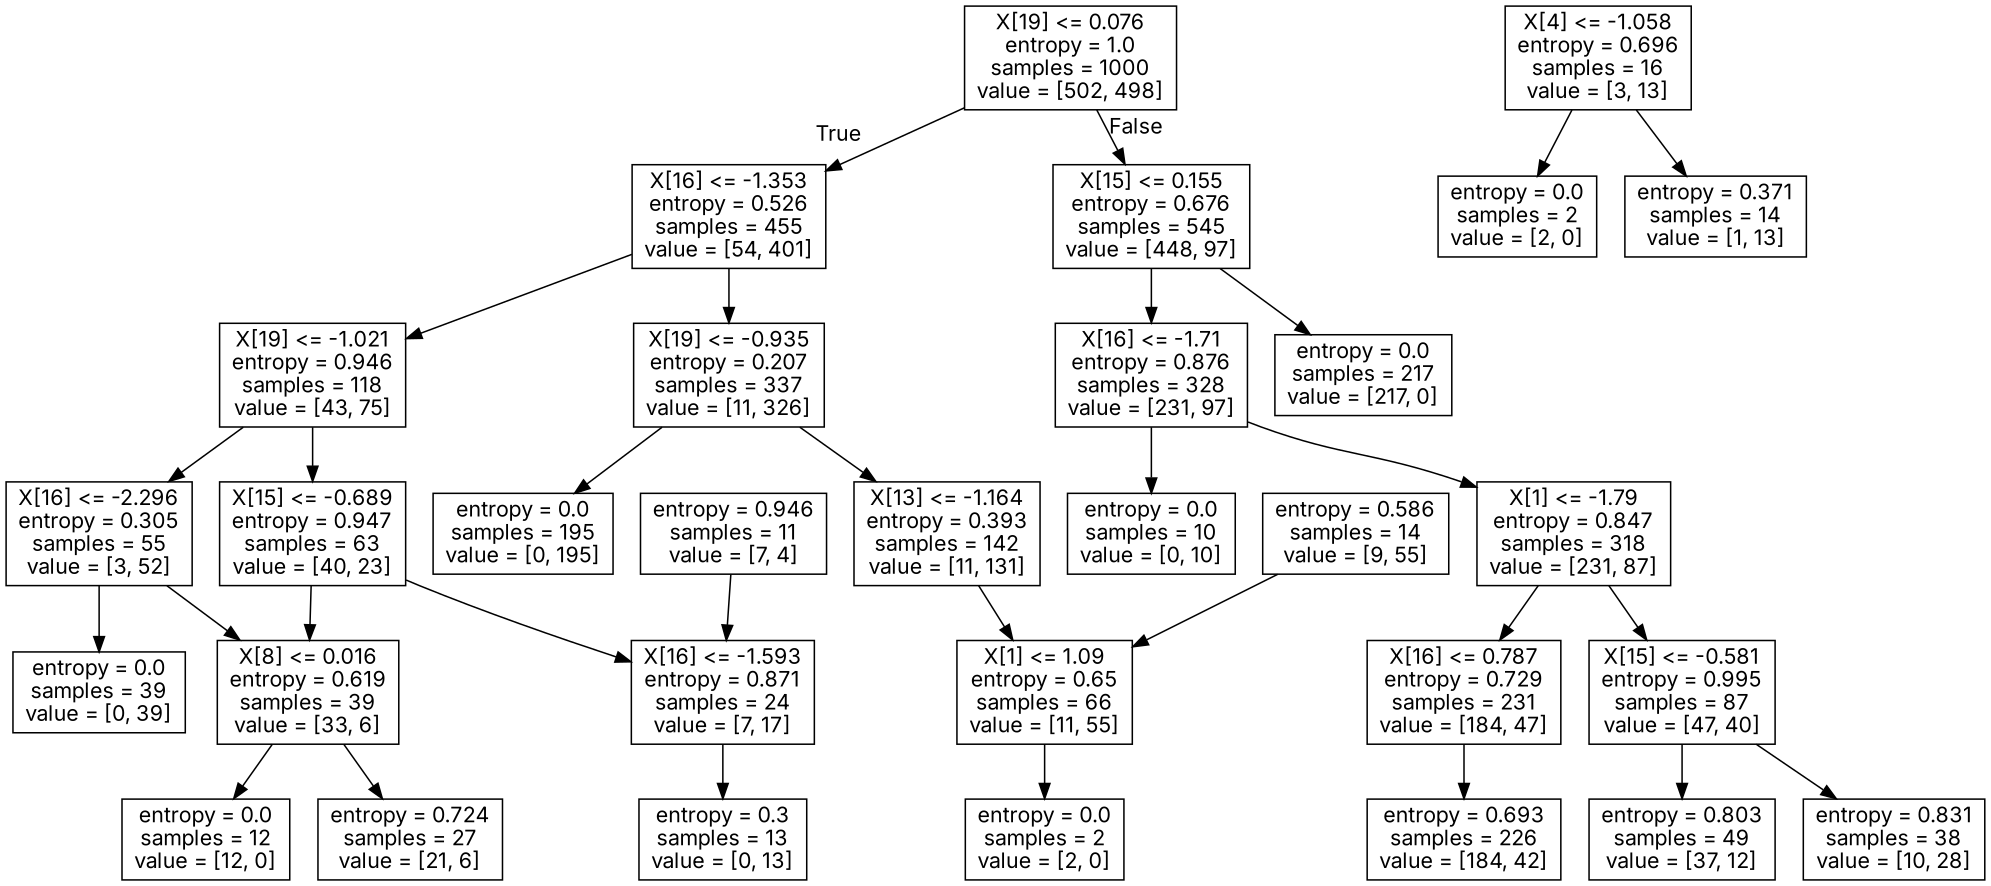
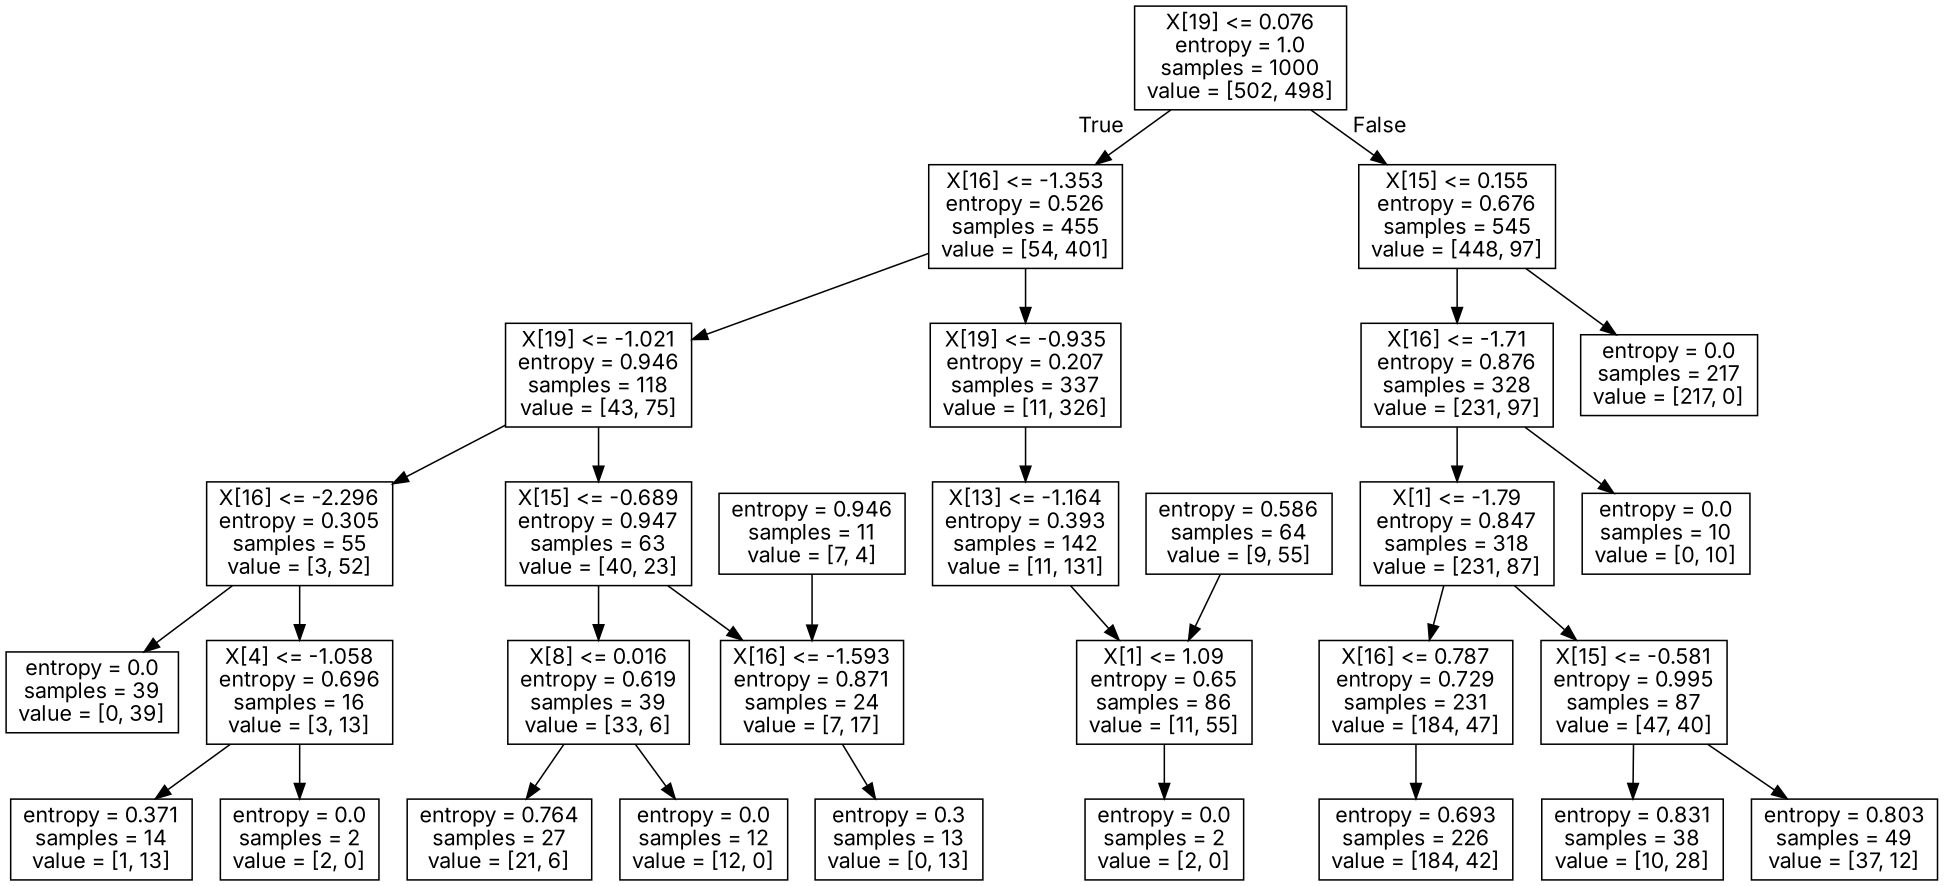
node "entropy = 0.0 samples = 195 value = [0, 195]": removed
node "entropy = 0.586 samples = 14 value = [9, 55]": label "entropy = 0.586 samples = 14 value = [9, 55]" -> "entropy = 0.586 samples = 64 value = [9, 55]"
edge "X[16] <= -2.296 entropy = 0.305 samples = 55 value = [3, 52]" -> "X[8] <= 0.016 entropy = 0.619 samples = 39 value = [33, 6]": now "X[16] <= -2.296 entropy = 0.305 samples = 55 value = [3, 52]" -> "X[4] <= -1.058 entropy = 0.696 samples = 16 value = [3, 13]"
node "X[1] <= 1.09 entropy = 0.65 samples = 66 value = [11, 55]": label "X[1] <= 1.09 entropy = 0.65 samples = 66 value = [11, 55]" -> "X[1] <= 1.09 entropy = 0.65 samples = 86 value = [11, 55]"
node "entropy = 0.724 samples = 27 value = [21, 6]": label "entropy = 0.724 samples = 27 value = [21, 6]" -> "entropy = 0.764 samples = 27 value = [21, 6]"
